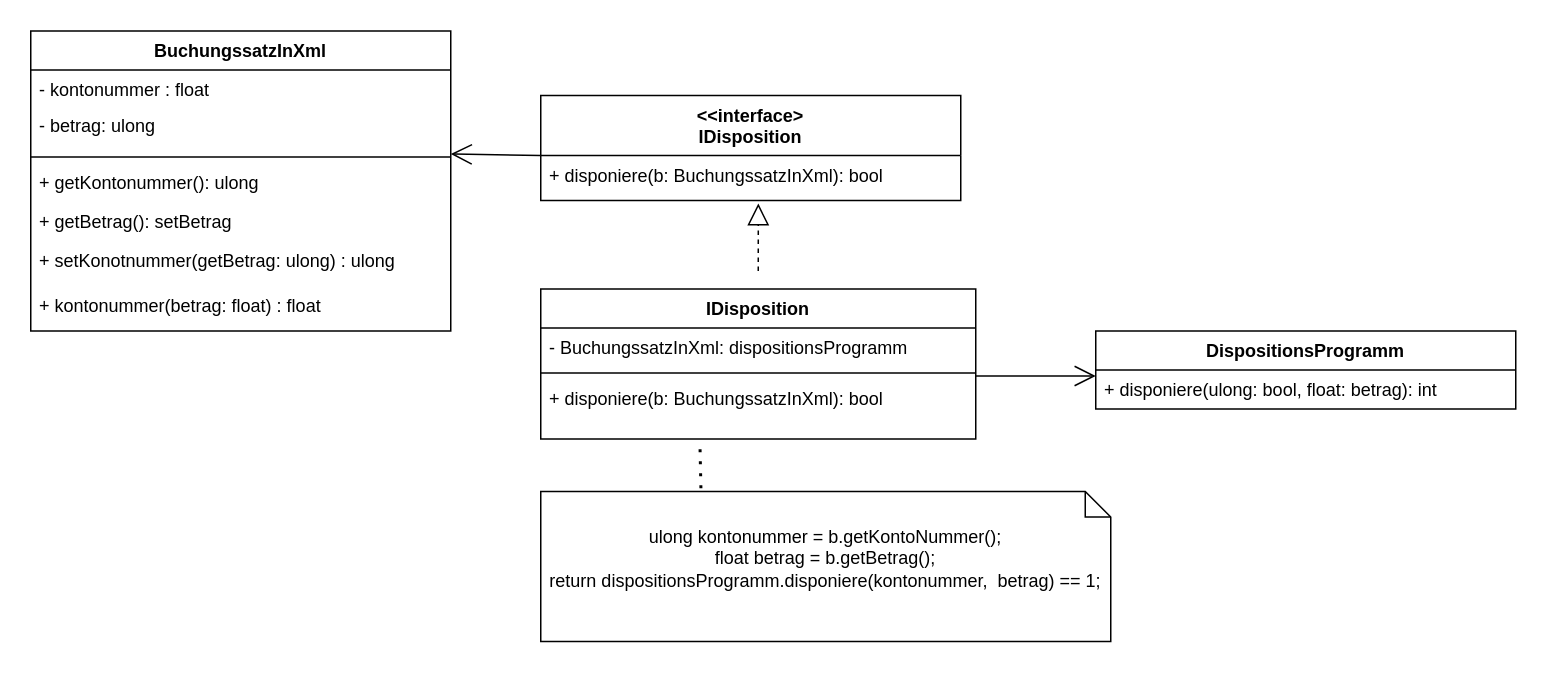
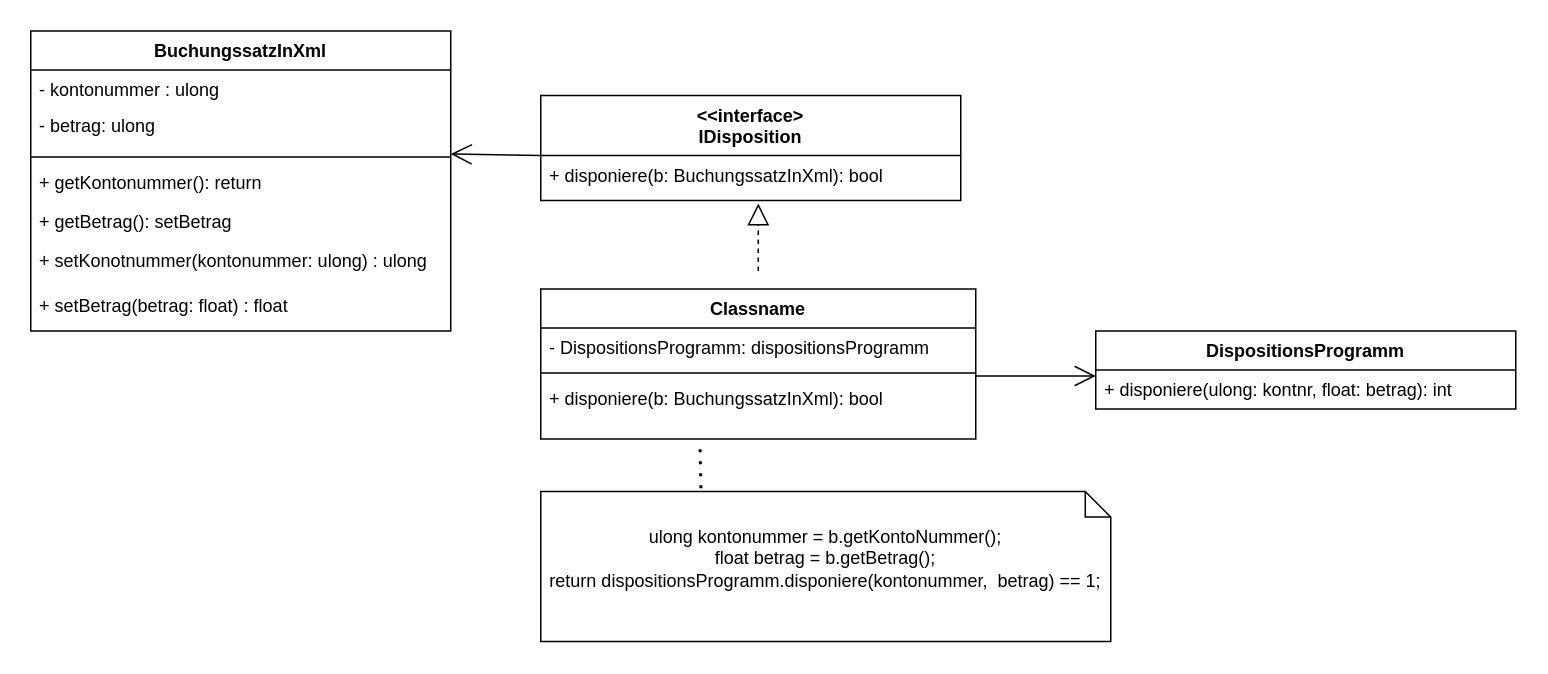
node "- kontonummer : float": label "- kontonummer : float" -> "- kontonummer : ulong"
node "+ getKontonummer(): ulong": label "+ getKontonummer(): ulong" -> "+ getKontonummer(): return"
node "+ setKonotnummer(getBetrag: ulong) : ulong": label "+ setKonotnummer(getBetrag: ulong) : ulong" -> "+ setKonotnummer(kontonummer: ulong) : ulong"
node "+ kontonummer(betrag: float) : float": label "+ kontonummer(betrag: float) : float" -> "+ setBetrag(betrag: float) : float"
node "IDisposition": label "IDisposition" -> "Classname"
node "- BuchungssatzInXml: dispositionsProgramm": label "- BuchungssatzInXml: dispositionsProgramm" -> "- DispositionsProgramm: dispositionsProgramm"
node "+ disponiere(ulong: bool, float: betrag): int": label "+ disponiere(ulong: bool, float: betrag): int" -> "+ disponiere(ulong: kontnr, float: betrag): int"
